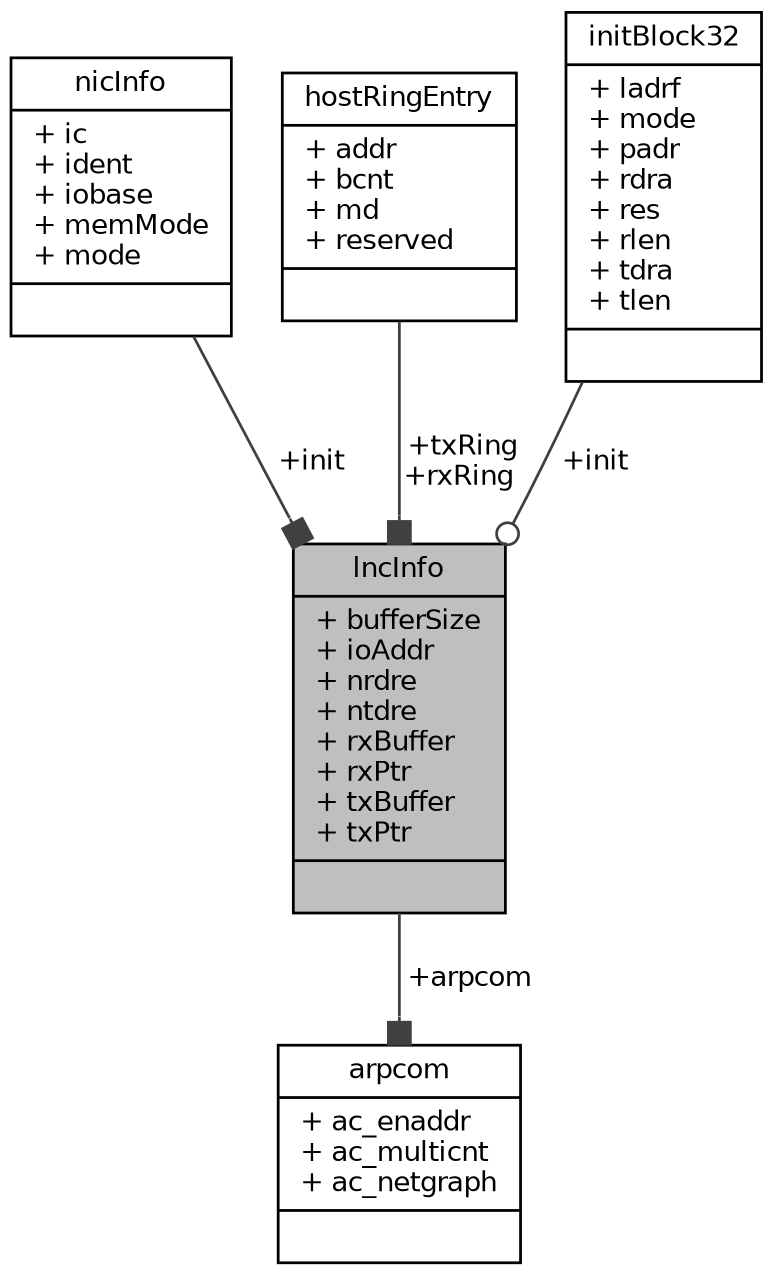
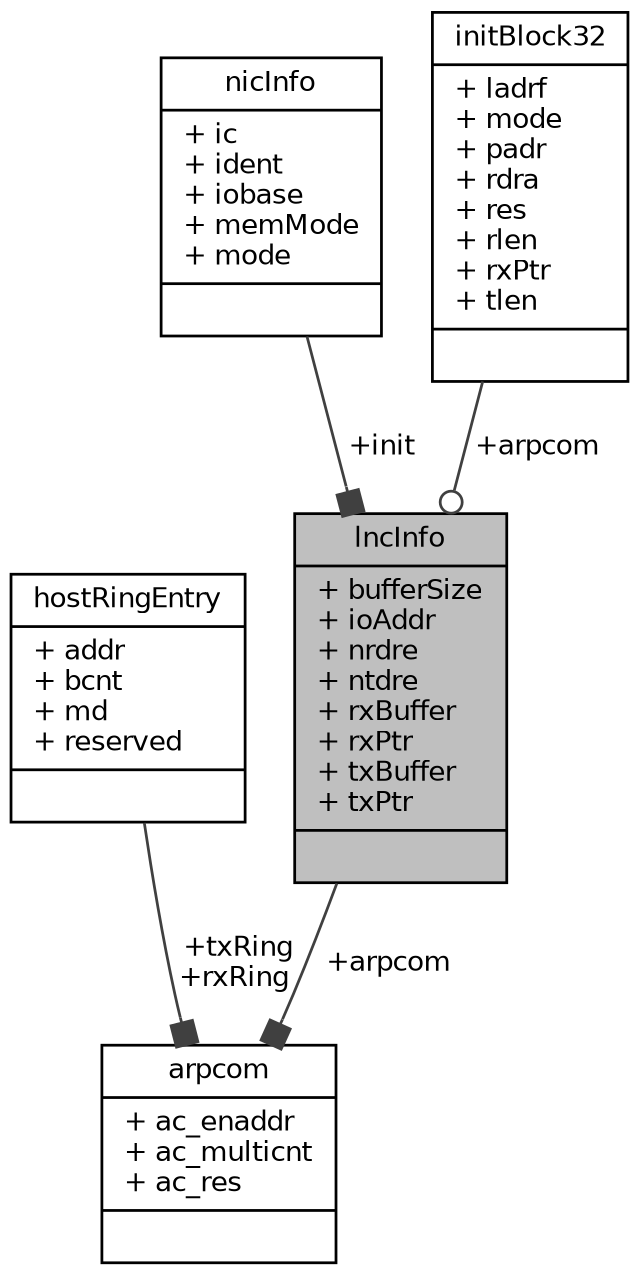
node "initBlock32": text "+ tdra" -> "+ rxPtr"
edge "hostRingEntry" -> "lncInfo": now "hostRingEntry" -> "arpcom"
edge "initBlock32" -> "lncInfo": label " +init" -> " +arpcom"
node "arpcom": text "+ ac_netgraph" -> "+ ac_res"
